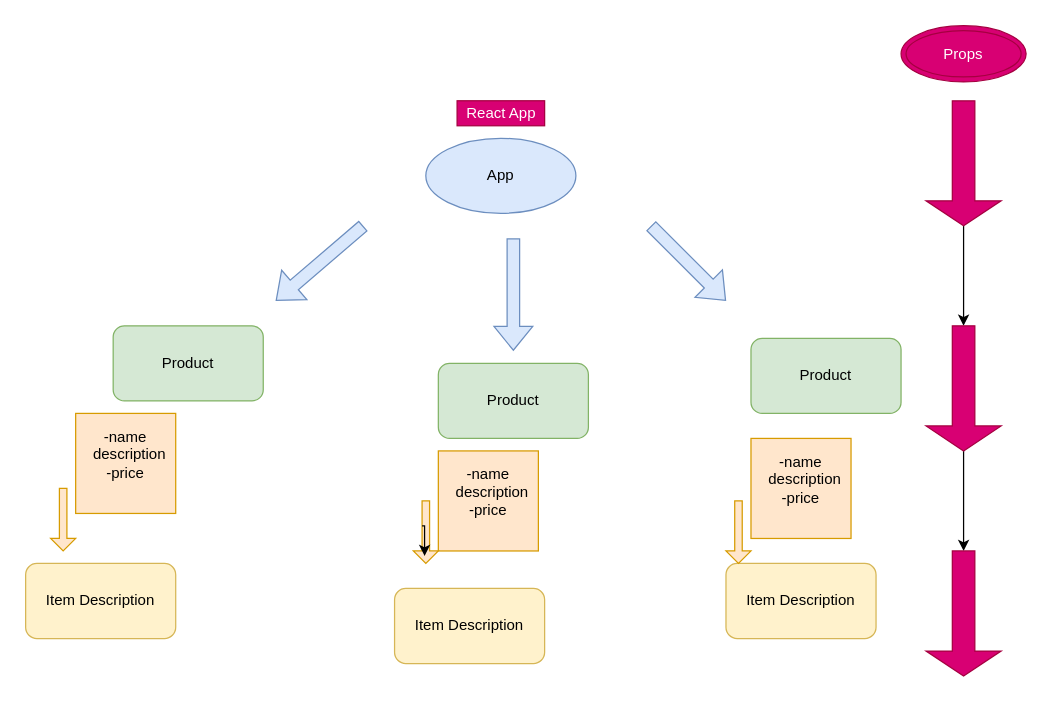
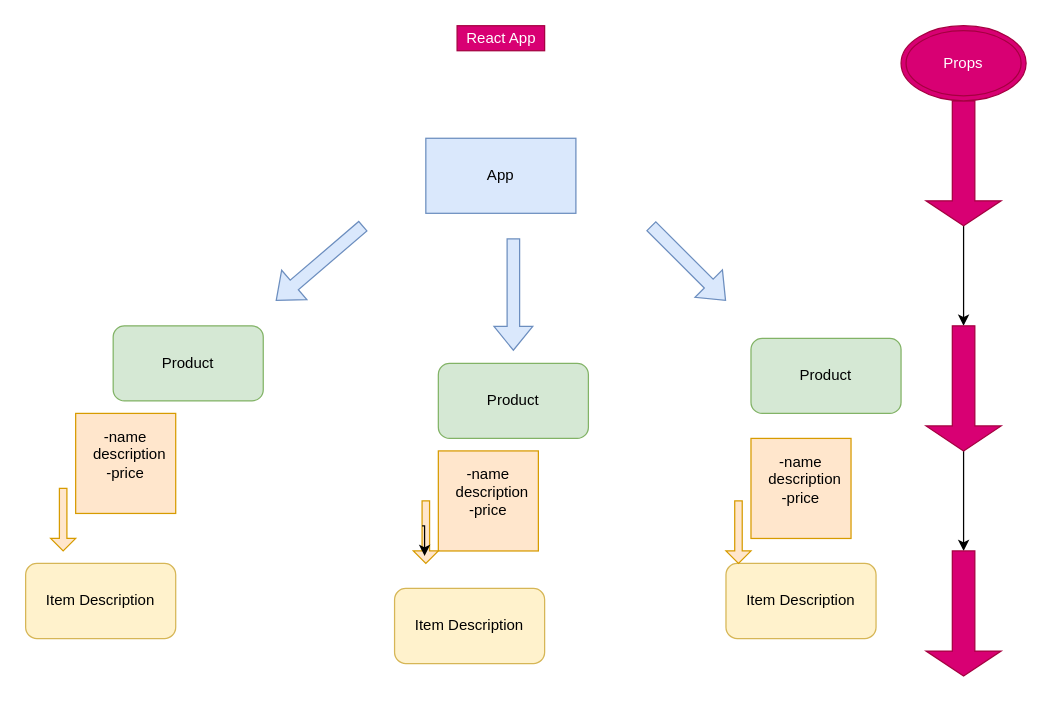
node "Props": size 125x56 -> 125x75
node "React App": moved (501, 113) -> (501, 38)
node "App": shape ellipse -> rectangle
